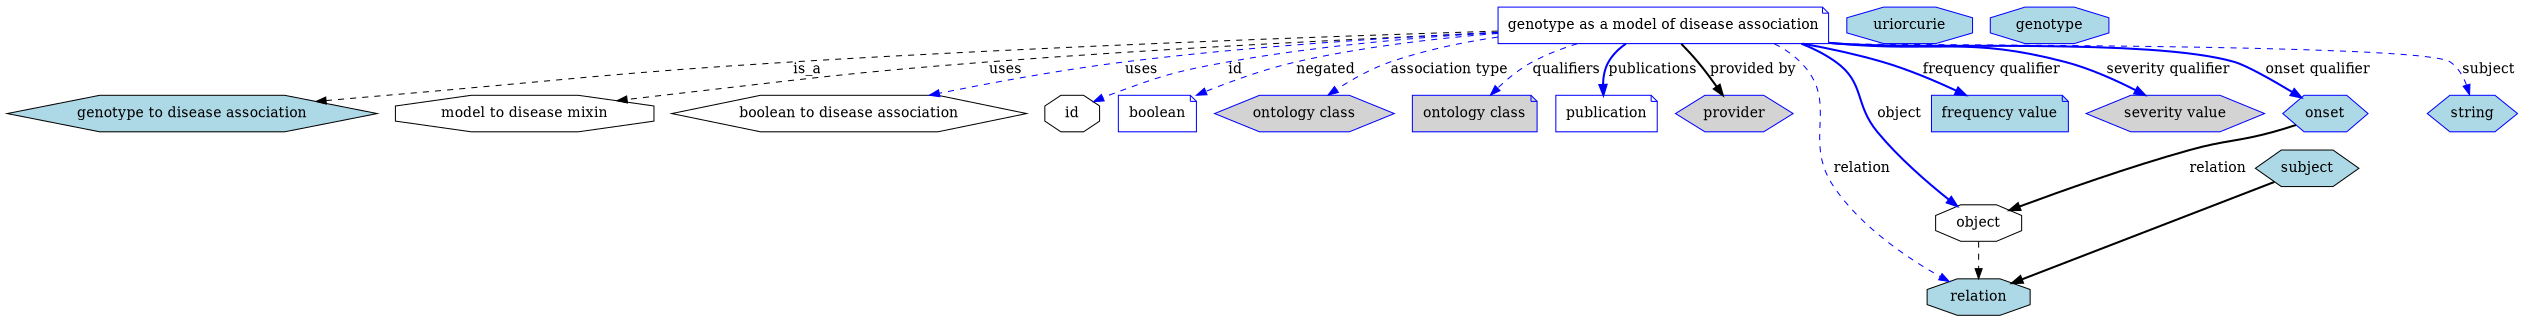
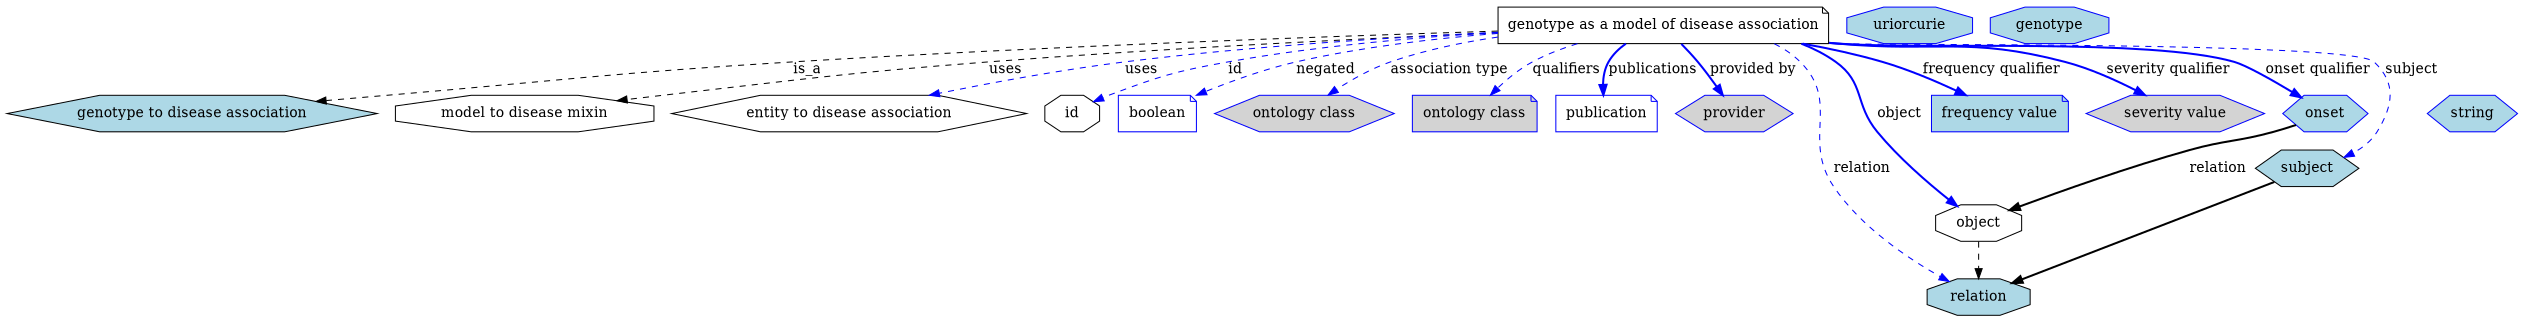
node "genotype as a model of disease association": color blue -> black
edge "genotype as a model of disease association" -> "string": now "genotype as a model of disease association" -> "subject"
edge "genotype as a model of disease association" -> "provider": color black -> blue
node "boolean to disease association": label "boolean to disease association" -> "entity to disease association"
